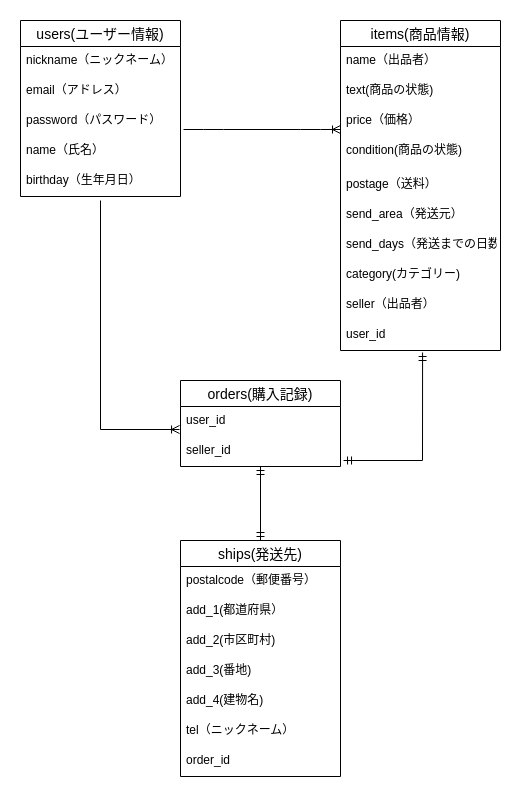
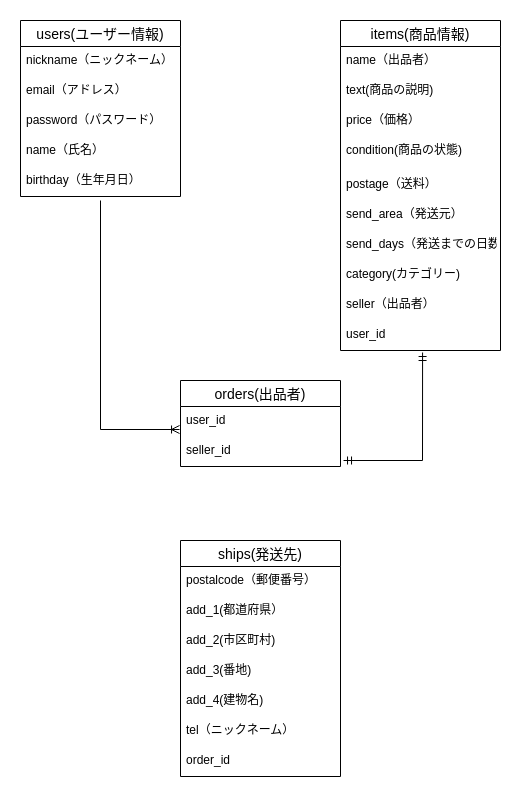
node "text(商品の状態)": label "text(商品の状態)" -> "text(商品の説明)"
edge "password（パスワード）" -> "price（価格）": removed
node "orders(購入記録)": label "orders(購入記録)" -> "orders(出品者)"
edge "seller_id" -- "ships(発送先)": removed
